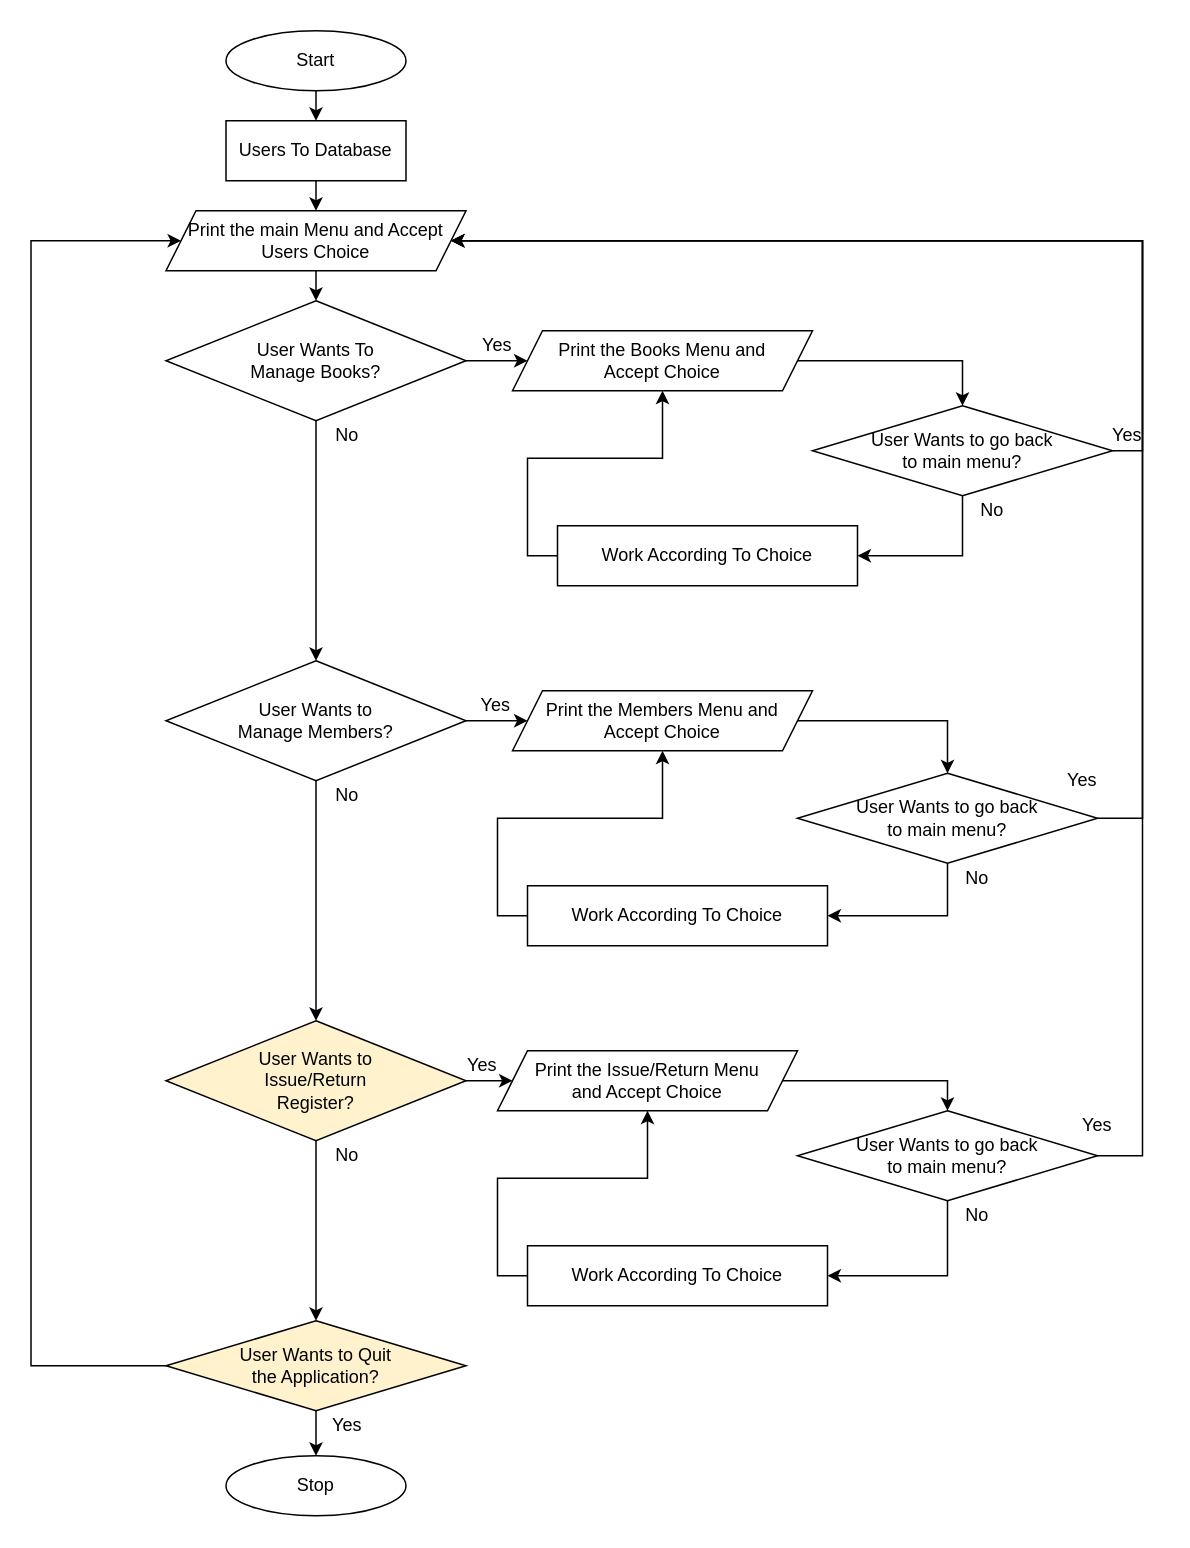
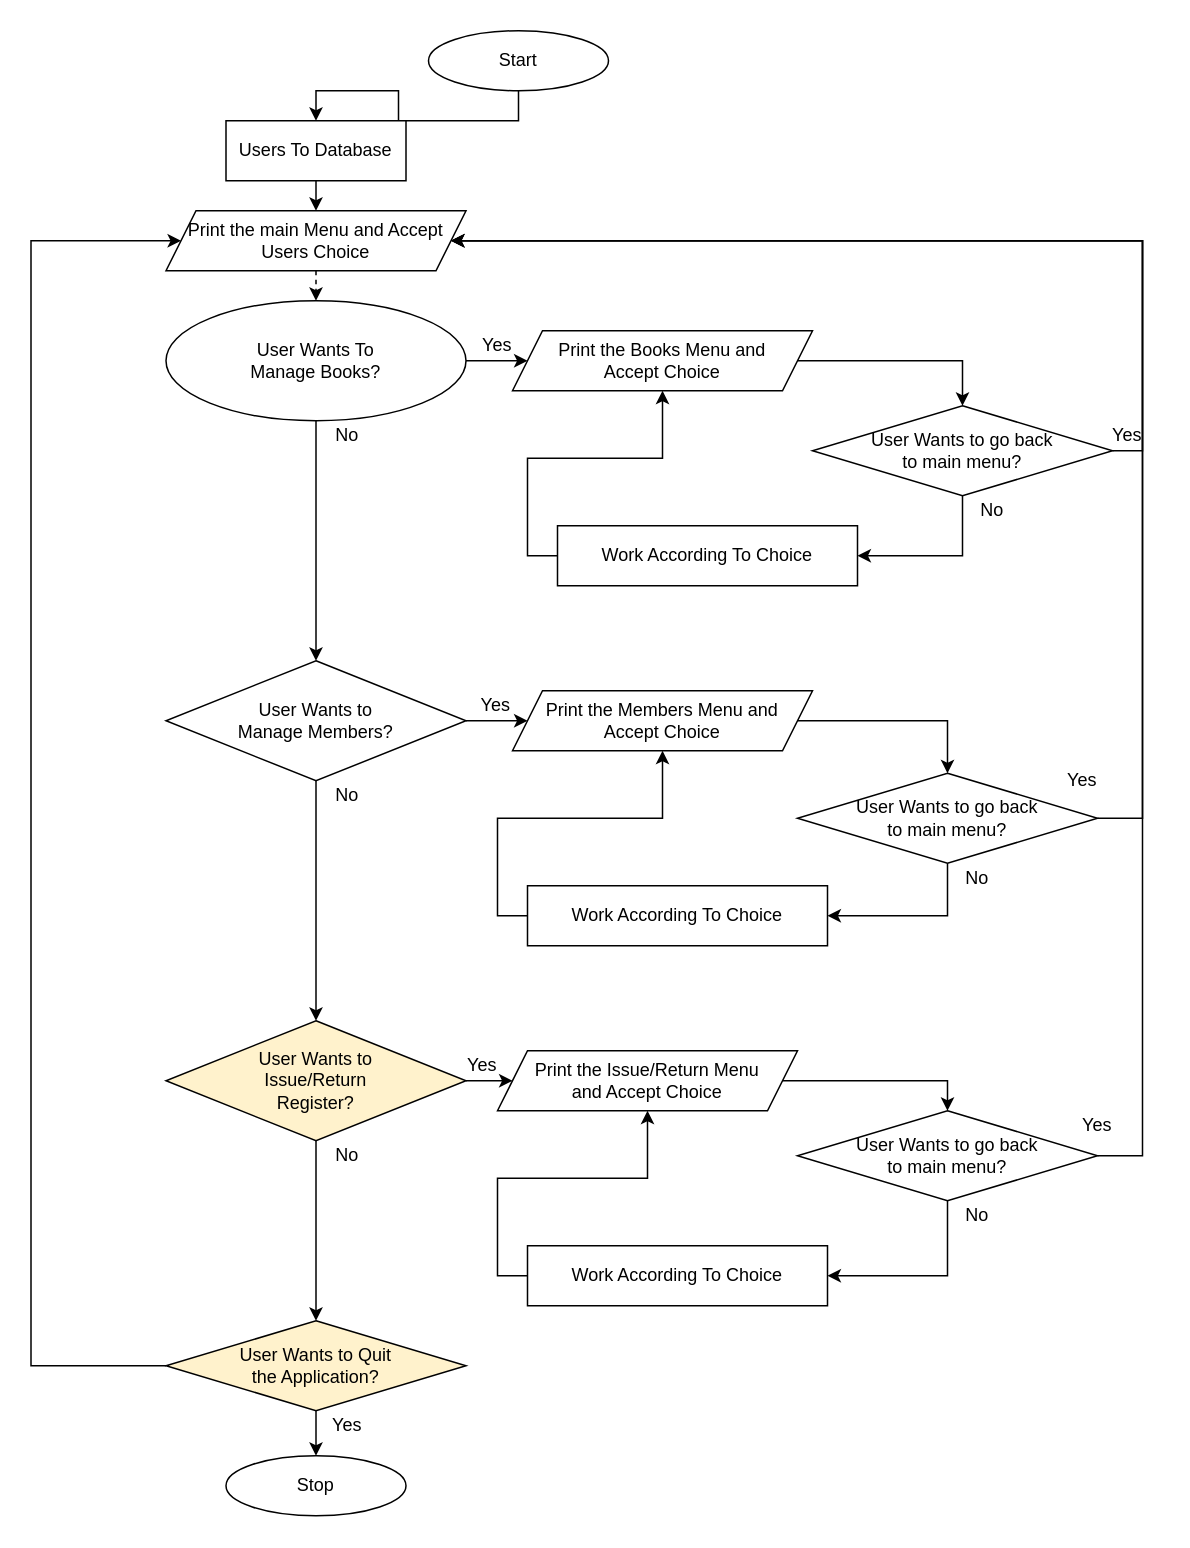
node "Start": moved (316, 61) -> (518, 61)
edge "Print the main Menu and Accept Users Choice" -> "User Wants To Manage Books?": style solid -> dashed
node "User Wants To Manage Books?": shape diamond -> ellipse
